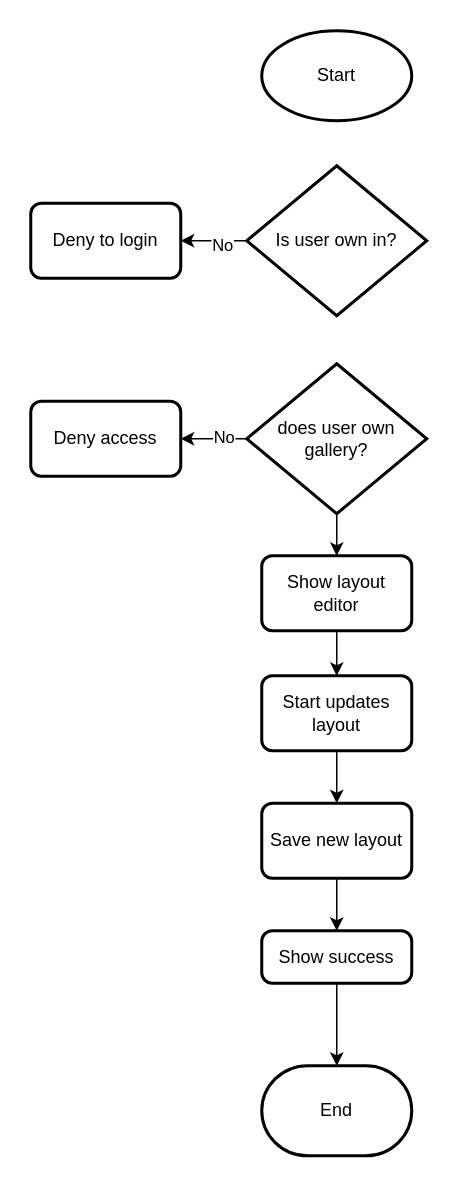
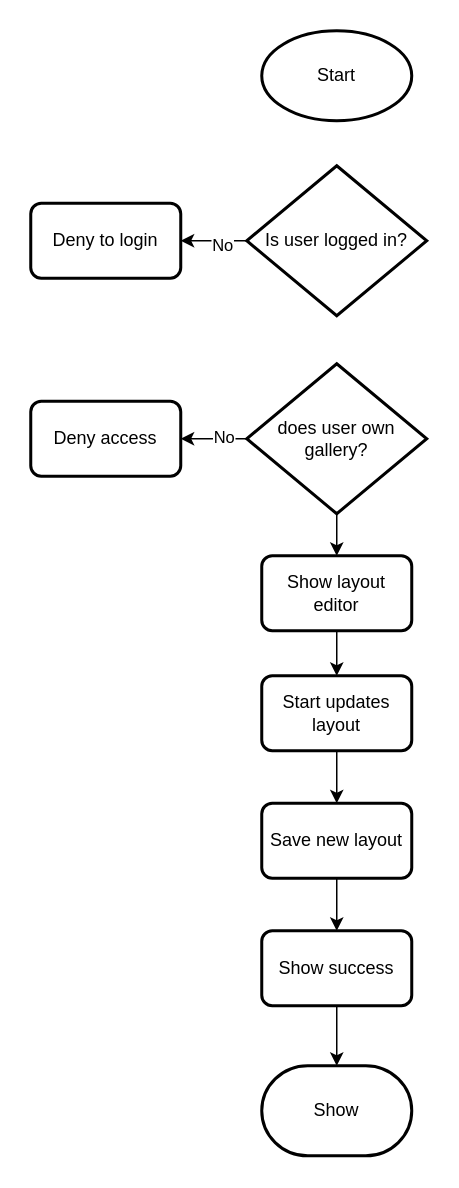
node "Is user own in?": label "Is user own in?" -> "Is user logged in?"
node "Show success": size 150x53 -> 150x75
node "End": label "End" -> "Show"
